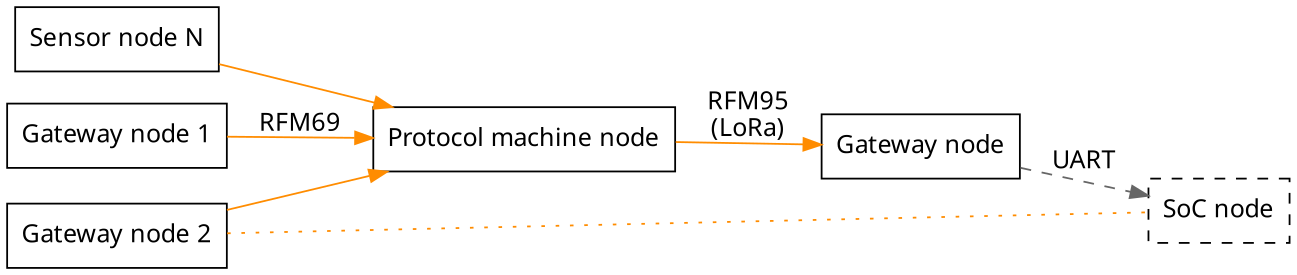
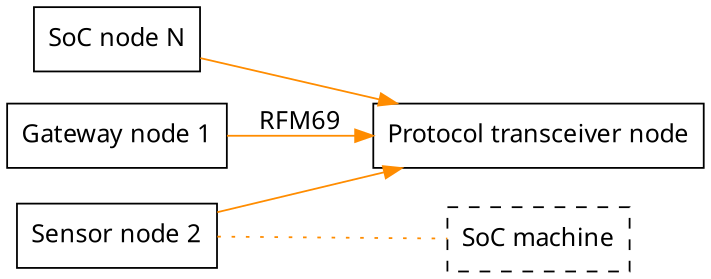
node "Sensor node N": label "Sensor node N" -> "SoC node N"
node "Protocol machine node": label "Protocol machine node" -> "Protocol transceiver node"
node "Gateway node": removed
node "SoC node": label "SoC node" -> "SoC machine"
node "Gateway node 2": label "Gateway node 2" -> "Sensor node 2"
